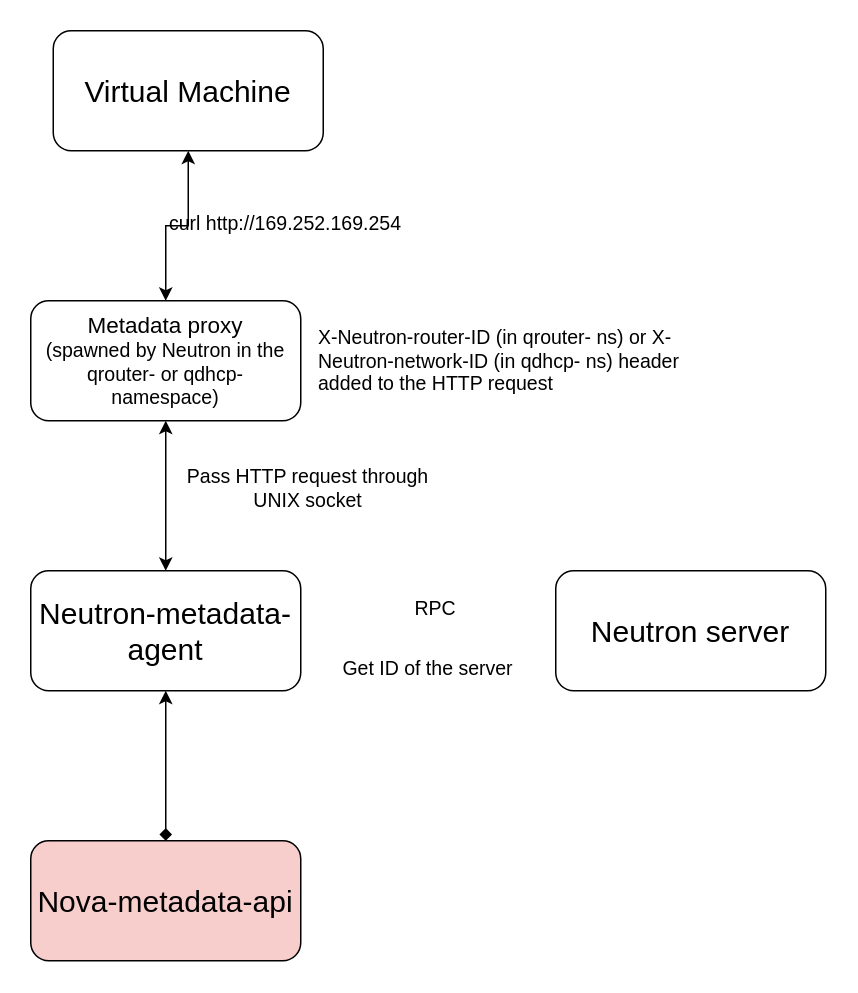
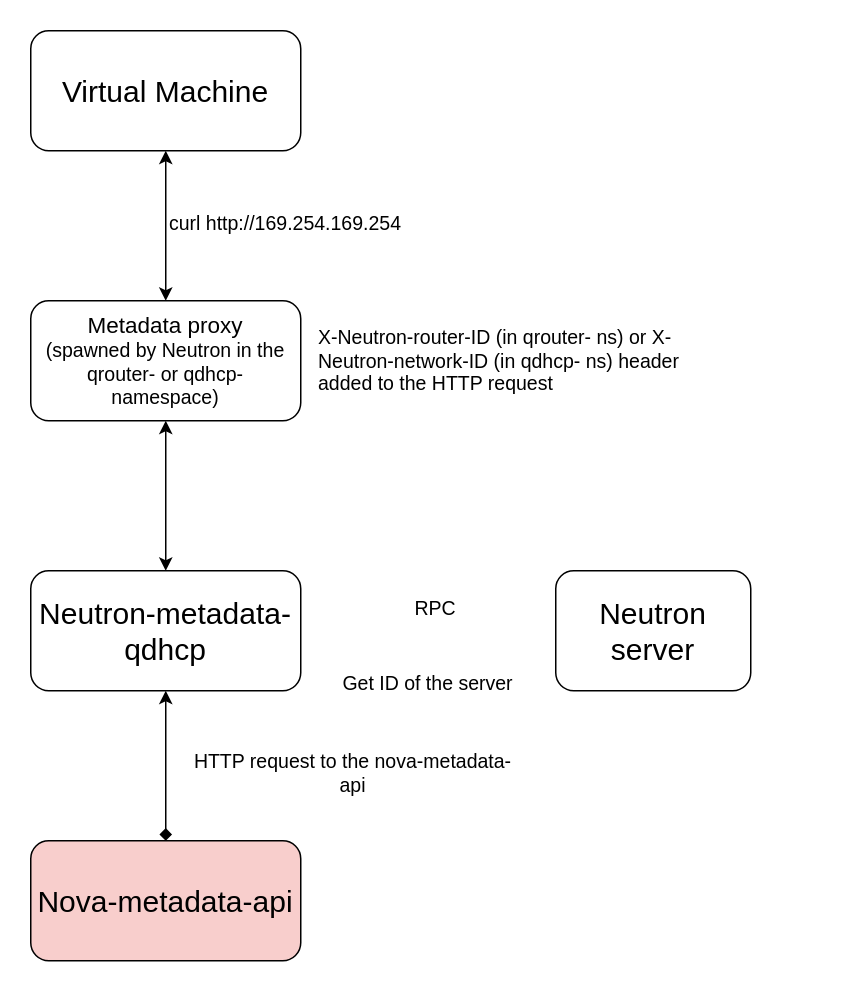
node "Virtual Machine": moved (188, 91) -> (166, 91)
node "curl http://169.252.169.254": label "curl http://169.252.169.254" -> "curl http://169.254.169.254"
node "Pass HTTP request through UNIX socket": removed
node "Neutron-metadata-agent": label "Neutron-metadata-agent" -> "Neutron-metadata-qdhcp"
node "Neutron server": size 270x120 -> 195x120
node "Get ID of the server": moved (428, 668) -> (428, 683)
node "HTTP request to the nova-metadata-api": added
